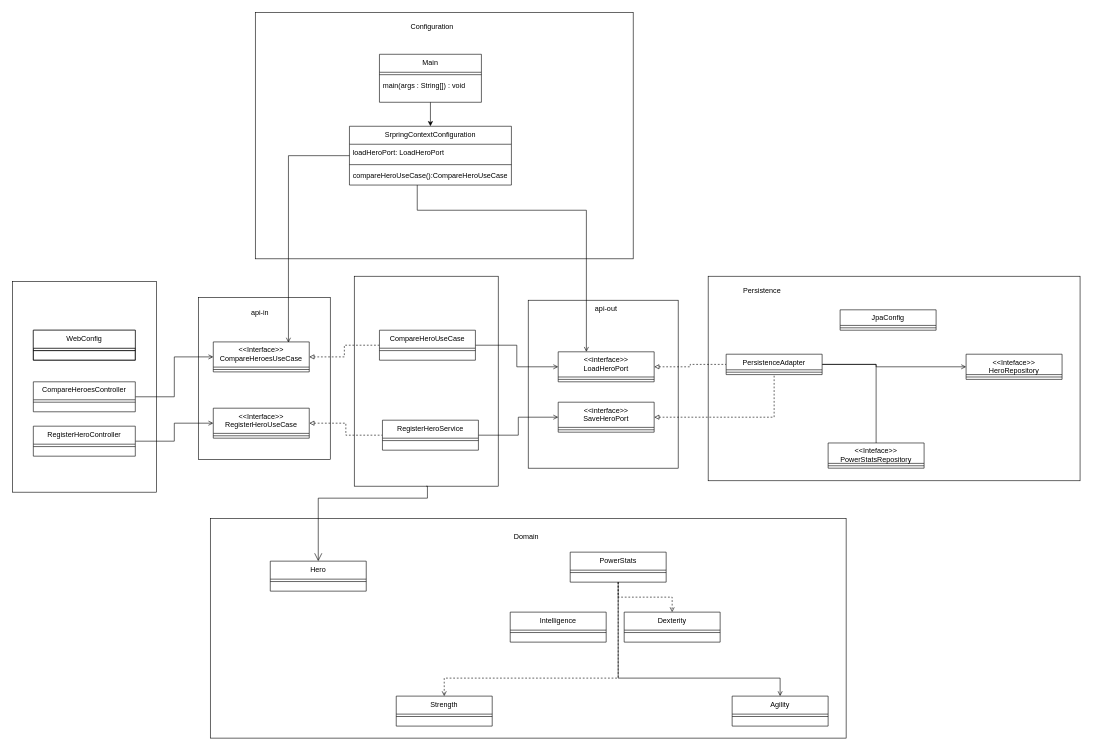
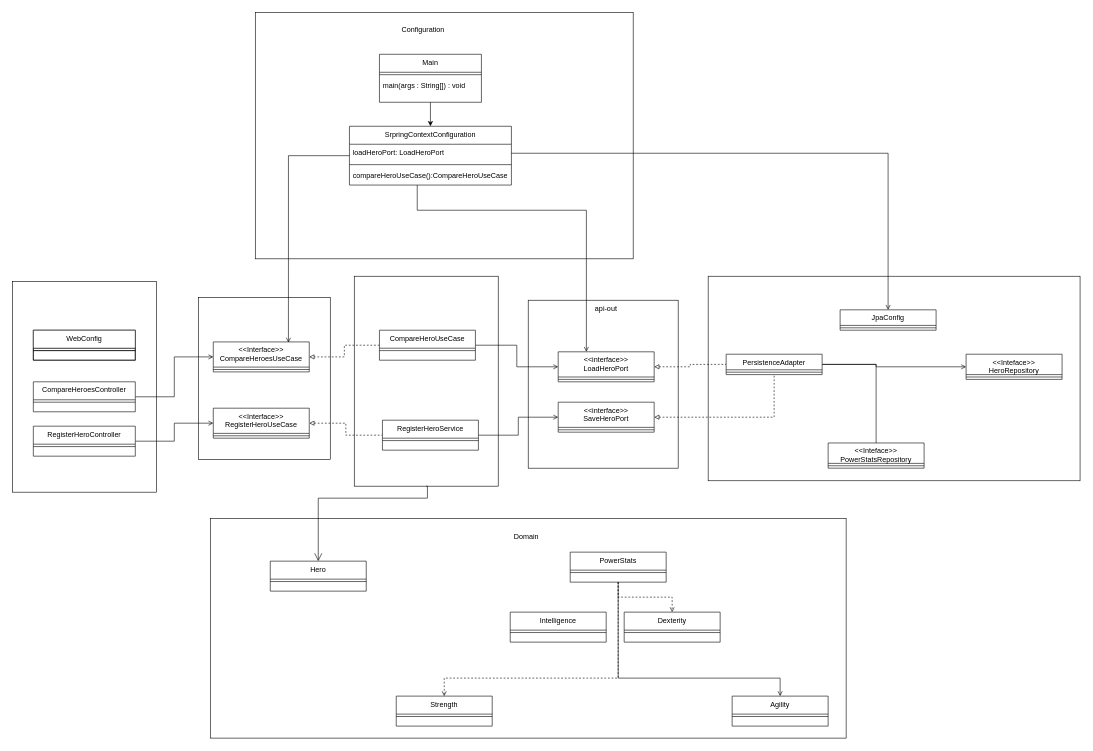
node "Configuration": moved (432, 27) -> (423, 30)
edge "loadHeroPort: LoadHeroPort" -> "JpaConfig": added
node "Persistence": removed
node "api-in": removed
